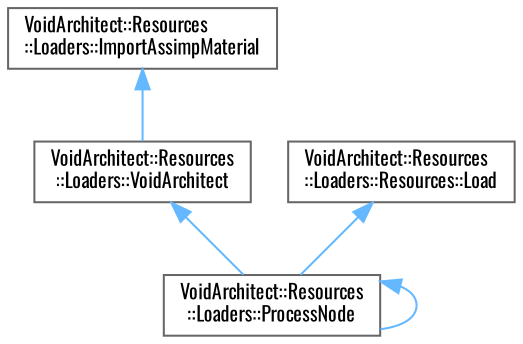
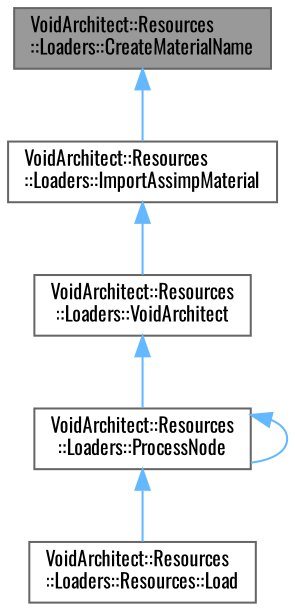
node "VoidArchitect::Resources ::Loaders::CreateMaterialName": added
edge "VoidArchitect::Resources ::Loaders::ProcessNode" -> "VoidArchitect::Resources ::Loaders::Resources::Load": reversed
